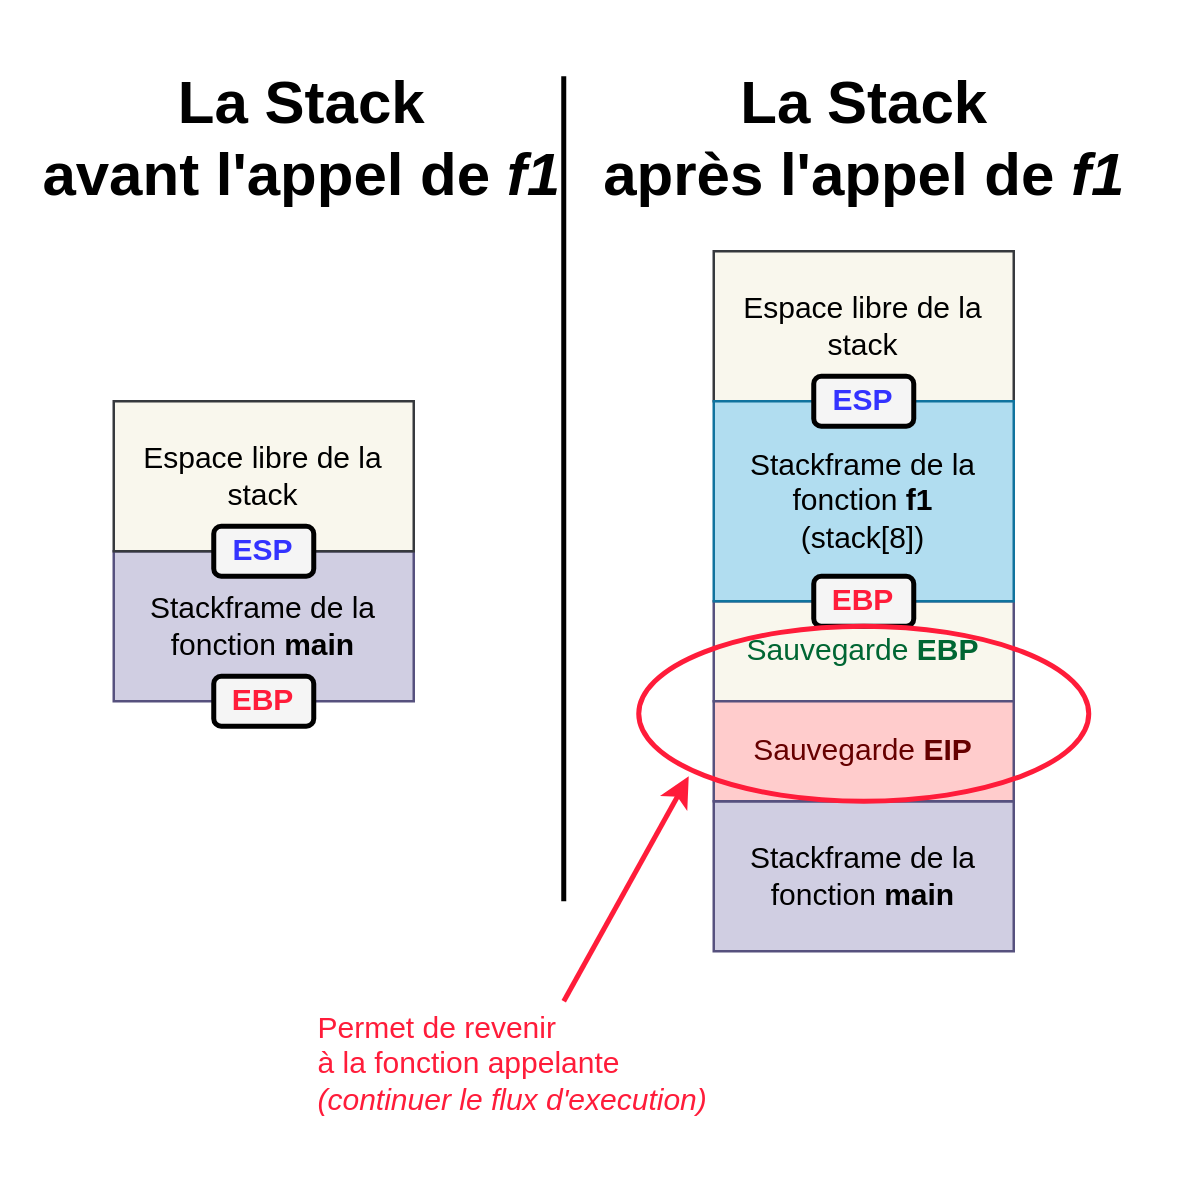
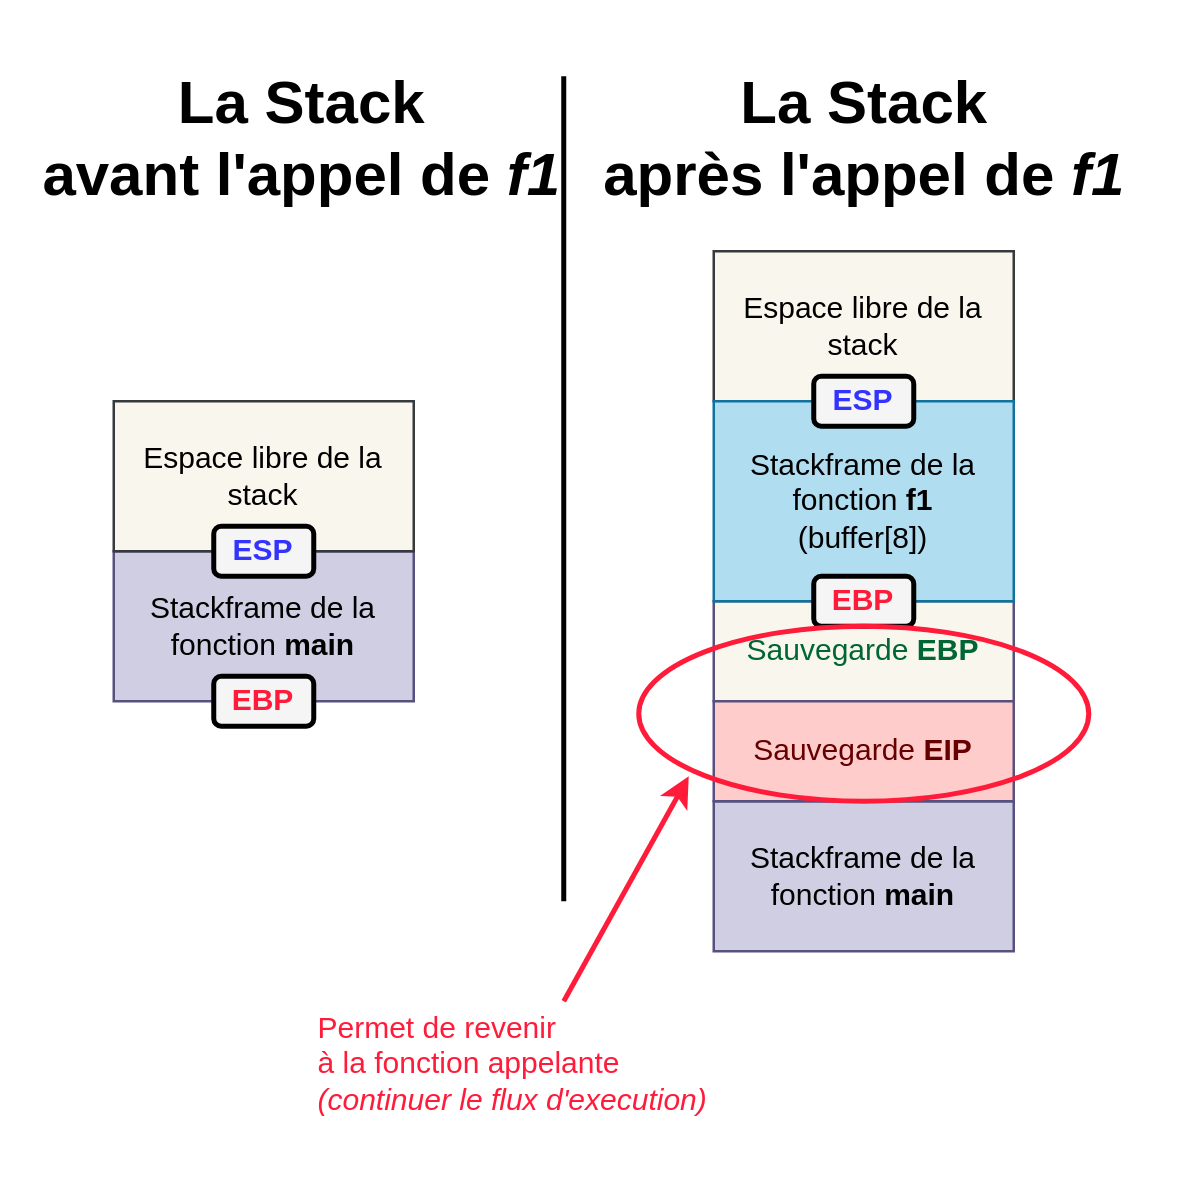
node "Stackframe de la fonction f1 (stack[8])": label "Stackframe de la fonction f1 (stack[8])" -> "Stackframe de la fonction f1 (buffer[8])"
